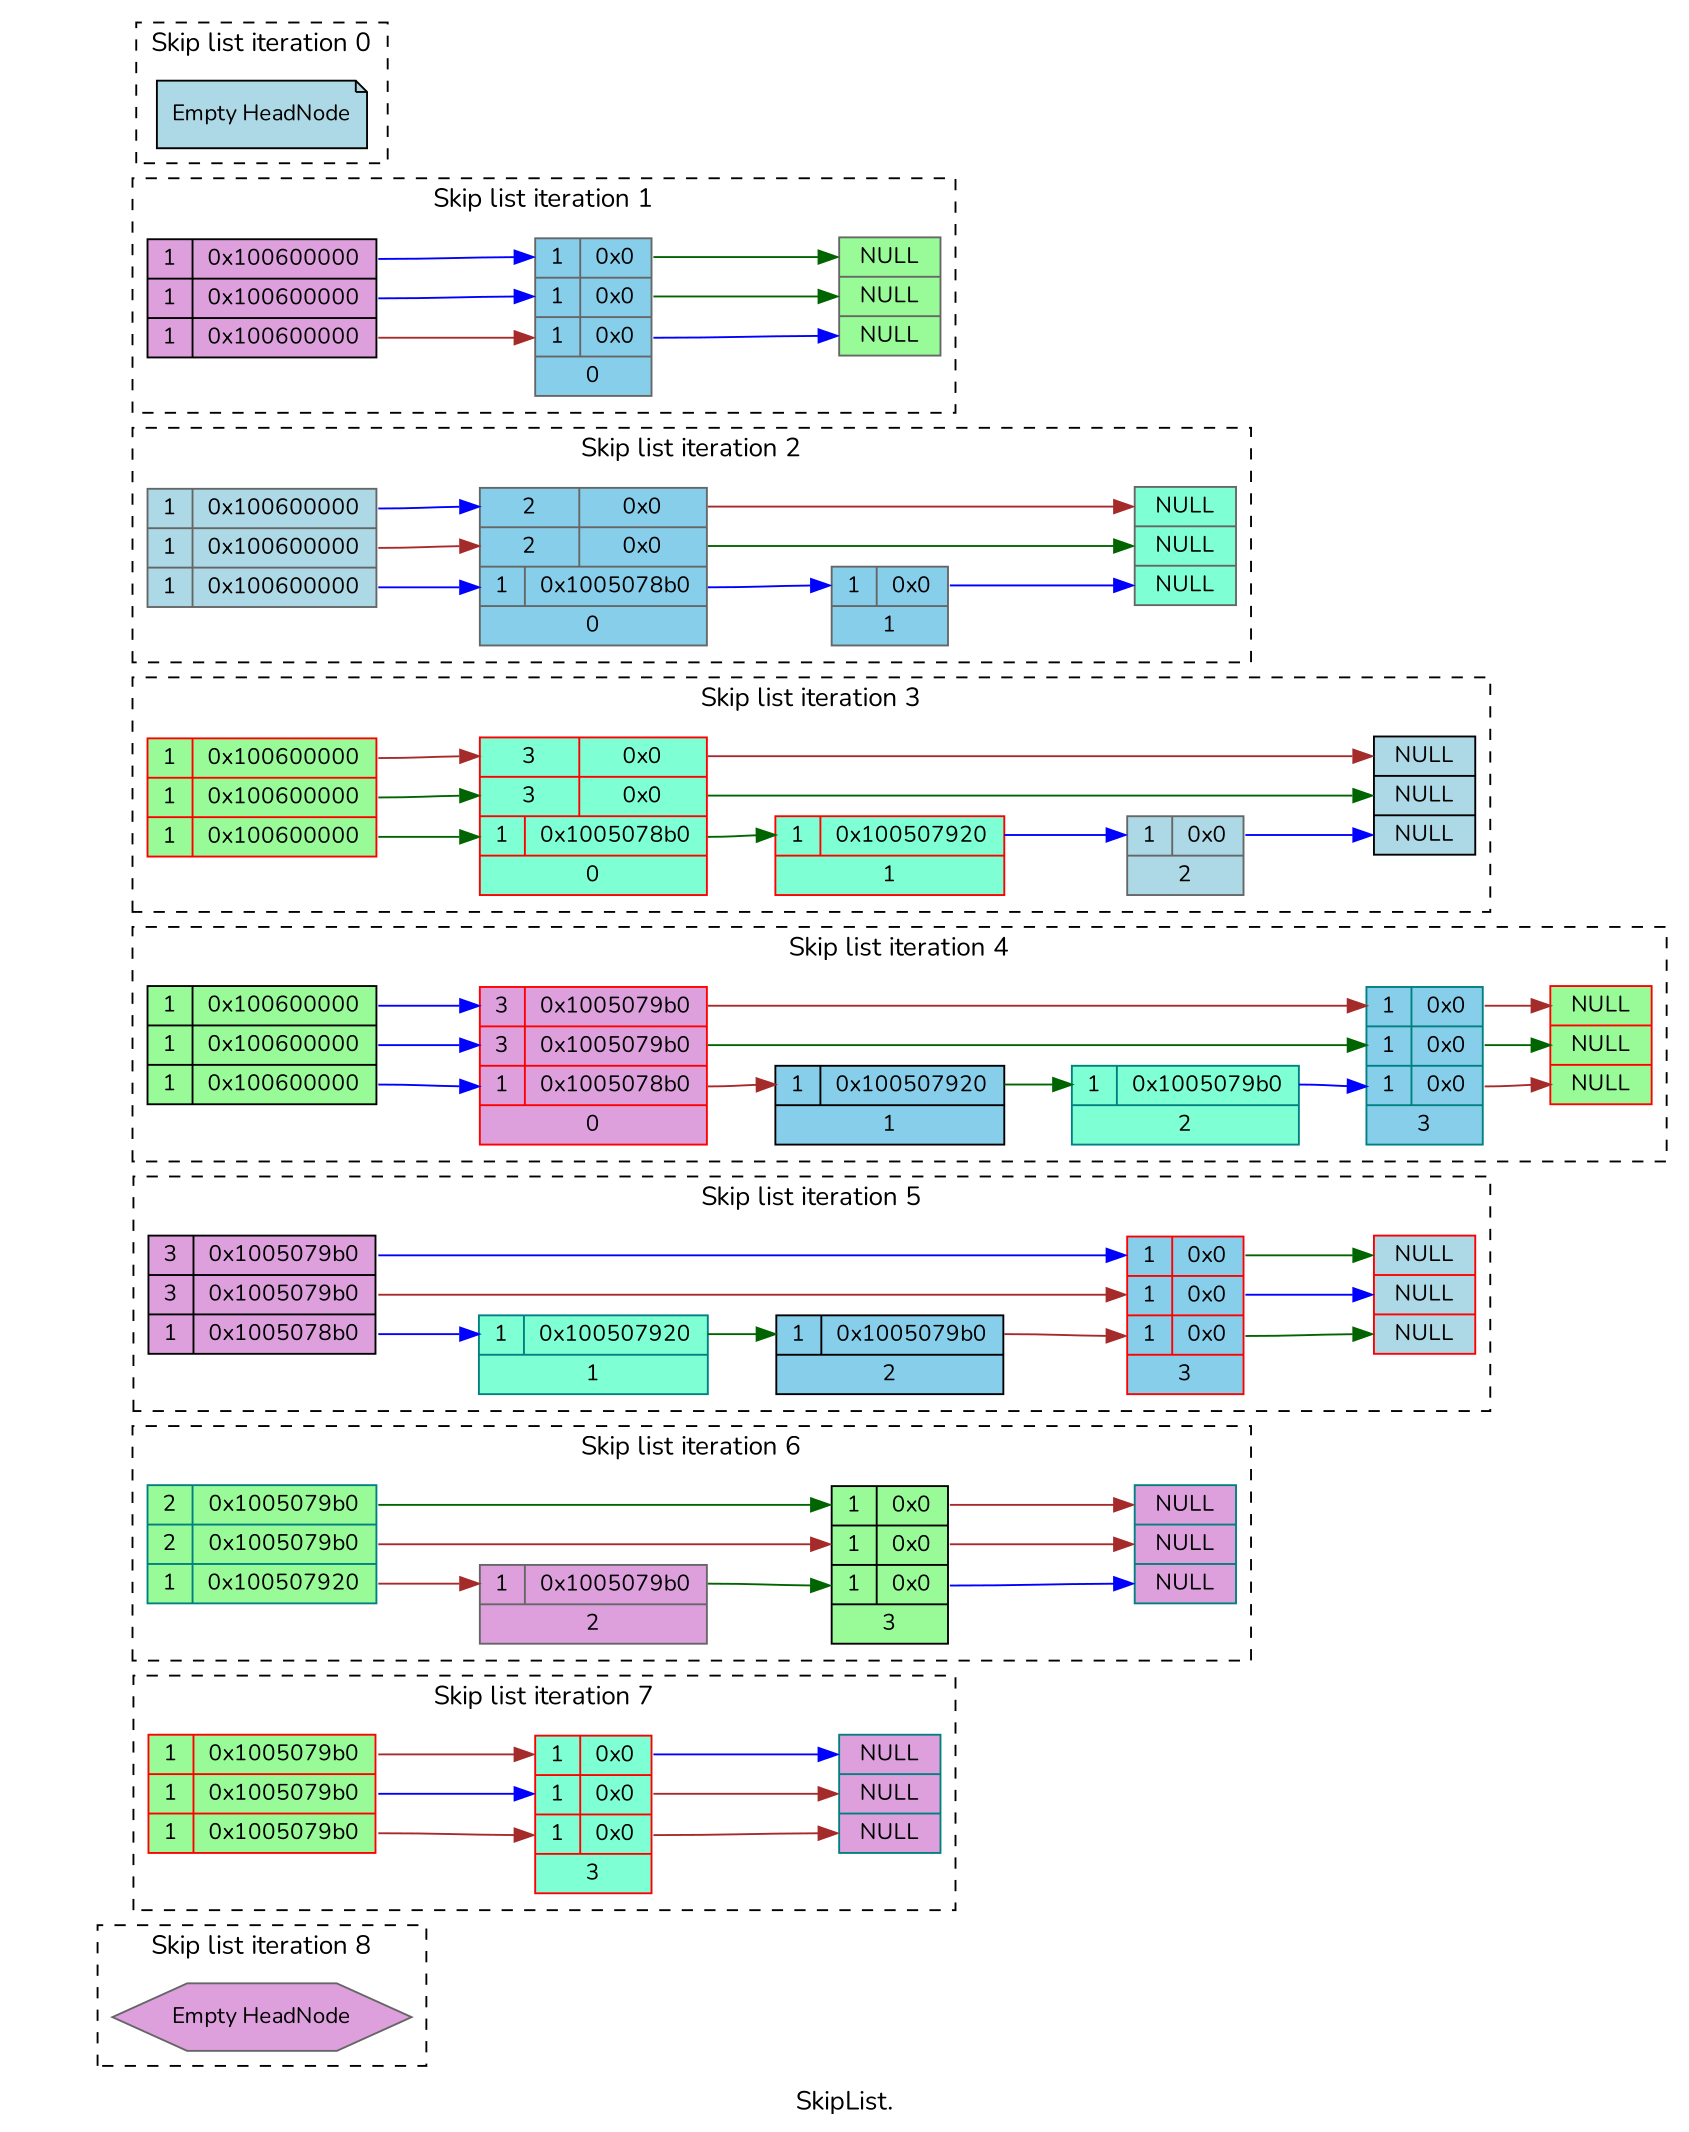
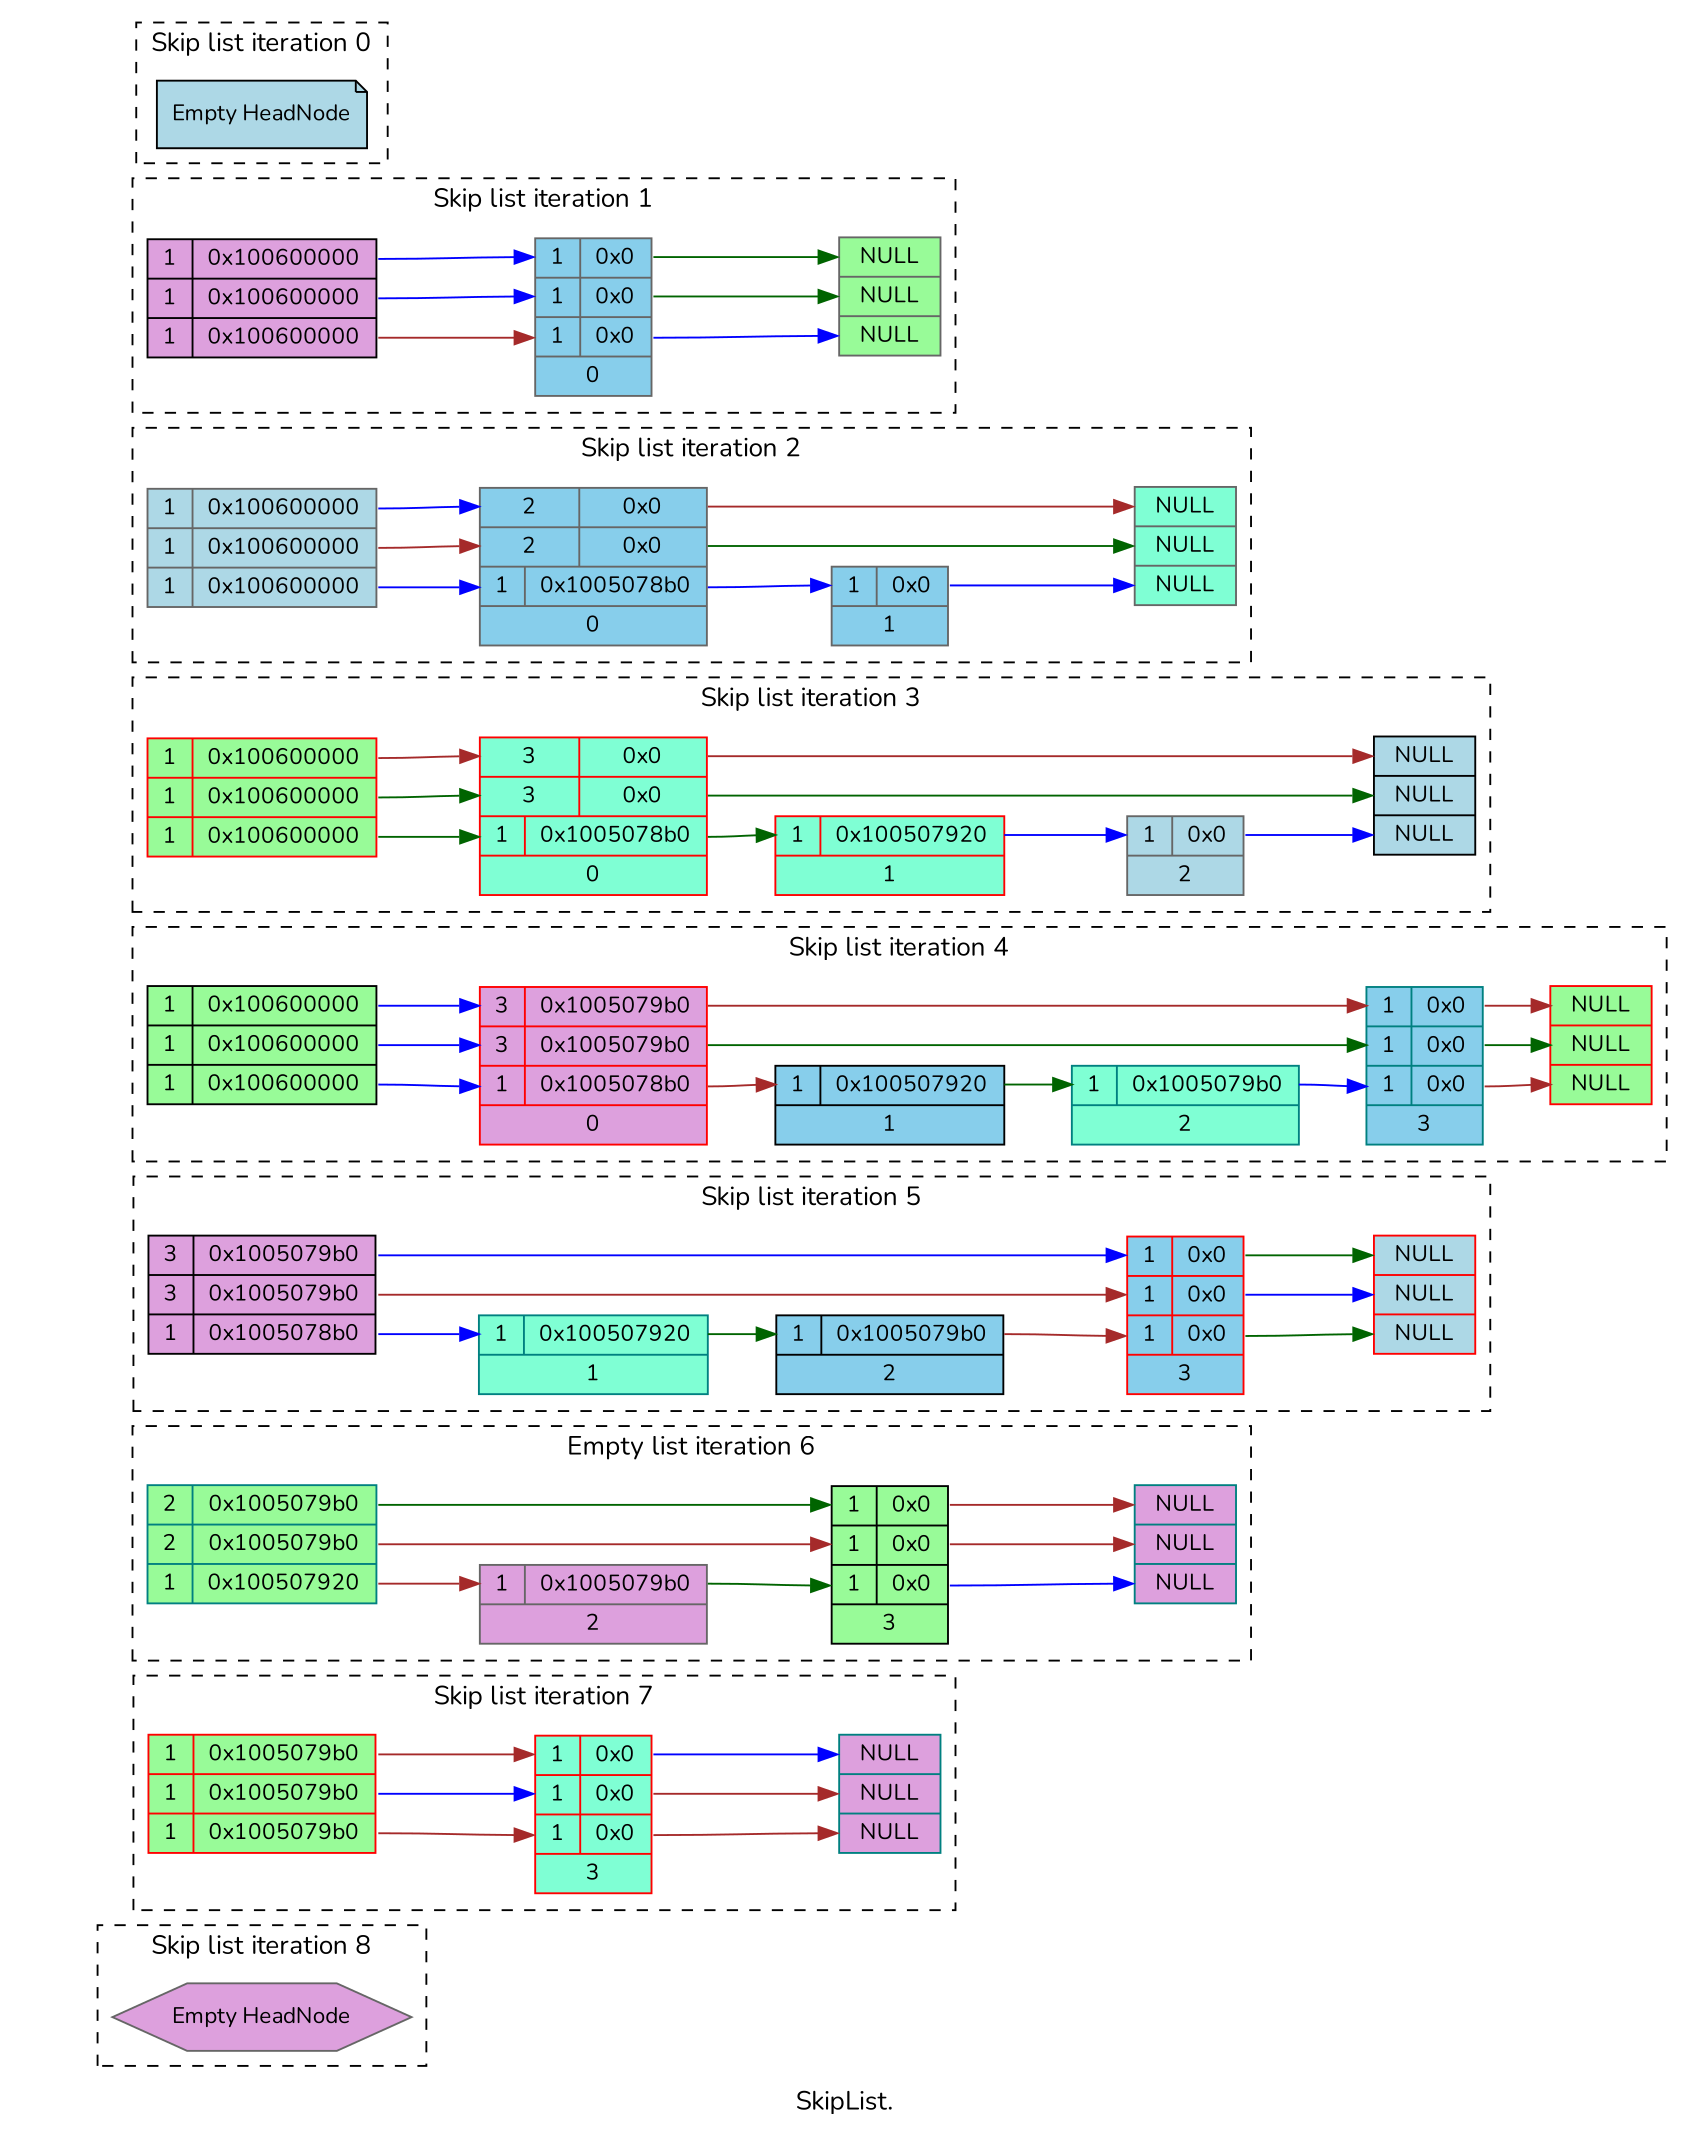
cluster "Skip list iteration 6": label "Skip list iteration 6" -> "Empty list iteration 6"
